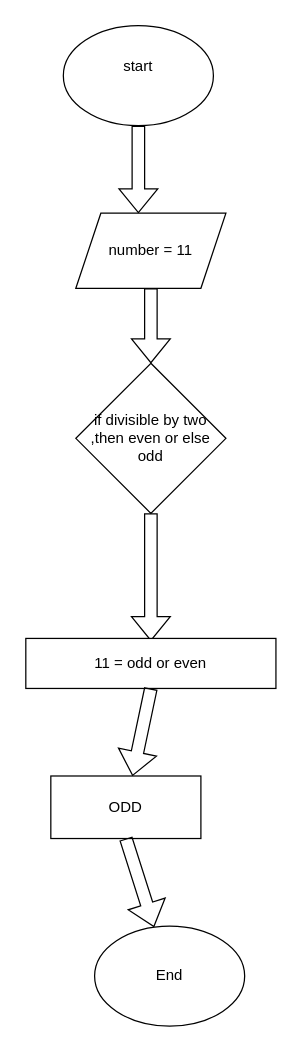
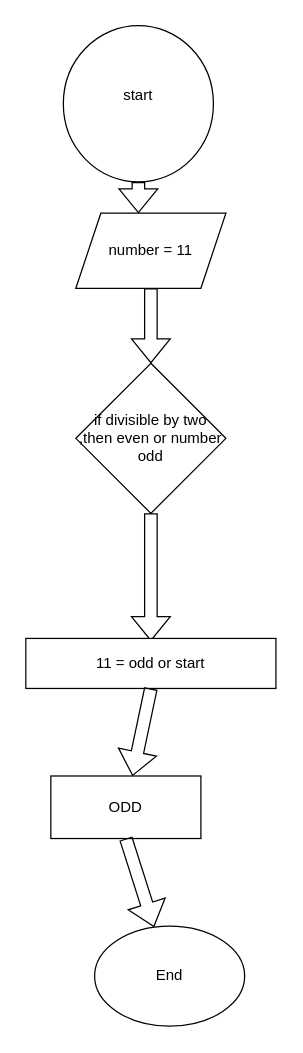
node "start": size 150x100 -> 150x156
node "if divisible by two ,then even or else odd": label "if divisible by two ,then even or else odd" -> "if divisible by two ,then even or number odd"
node "11 = odd or even": label "11 = odd or even" -> "11 = odd or start"
